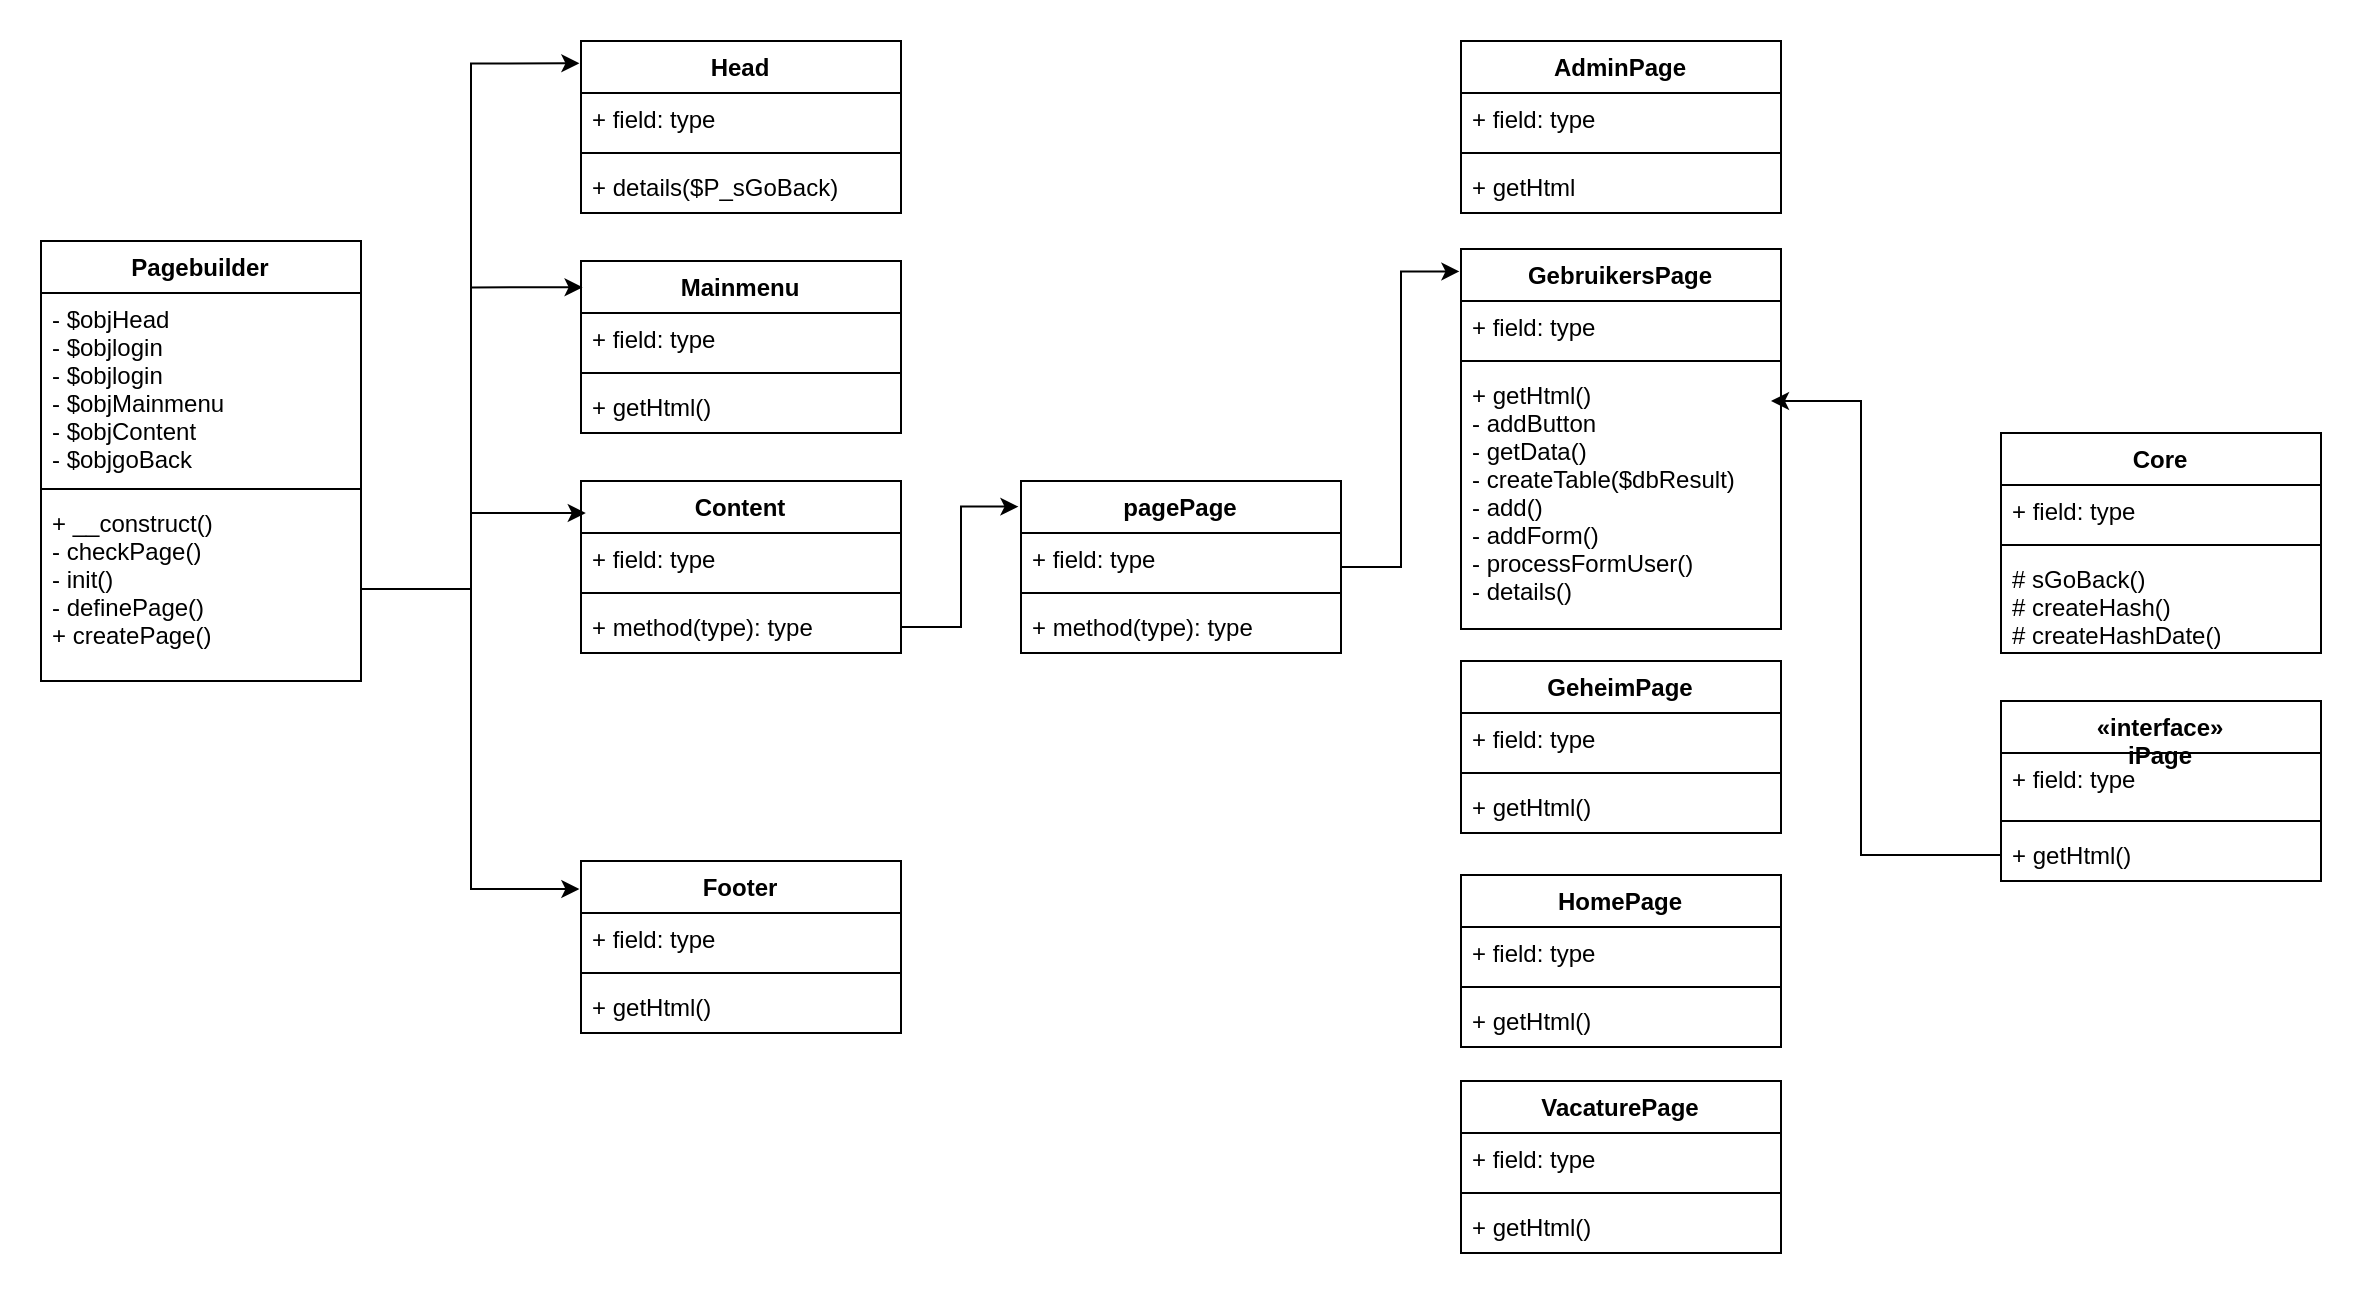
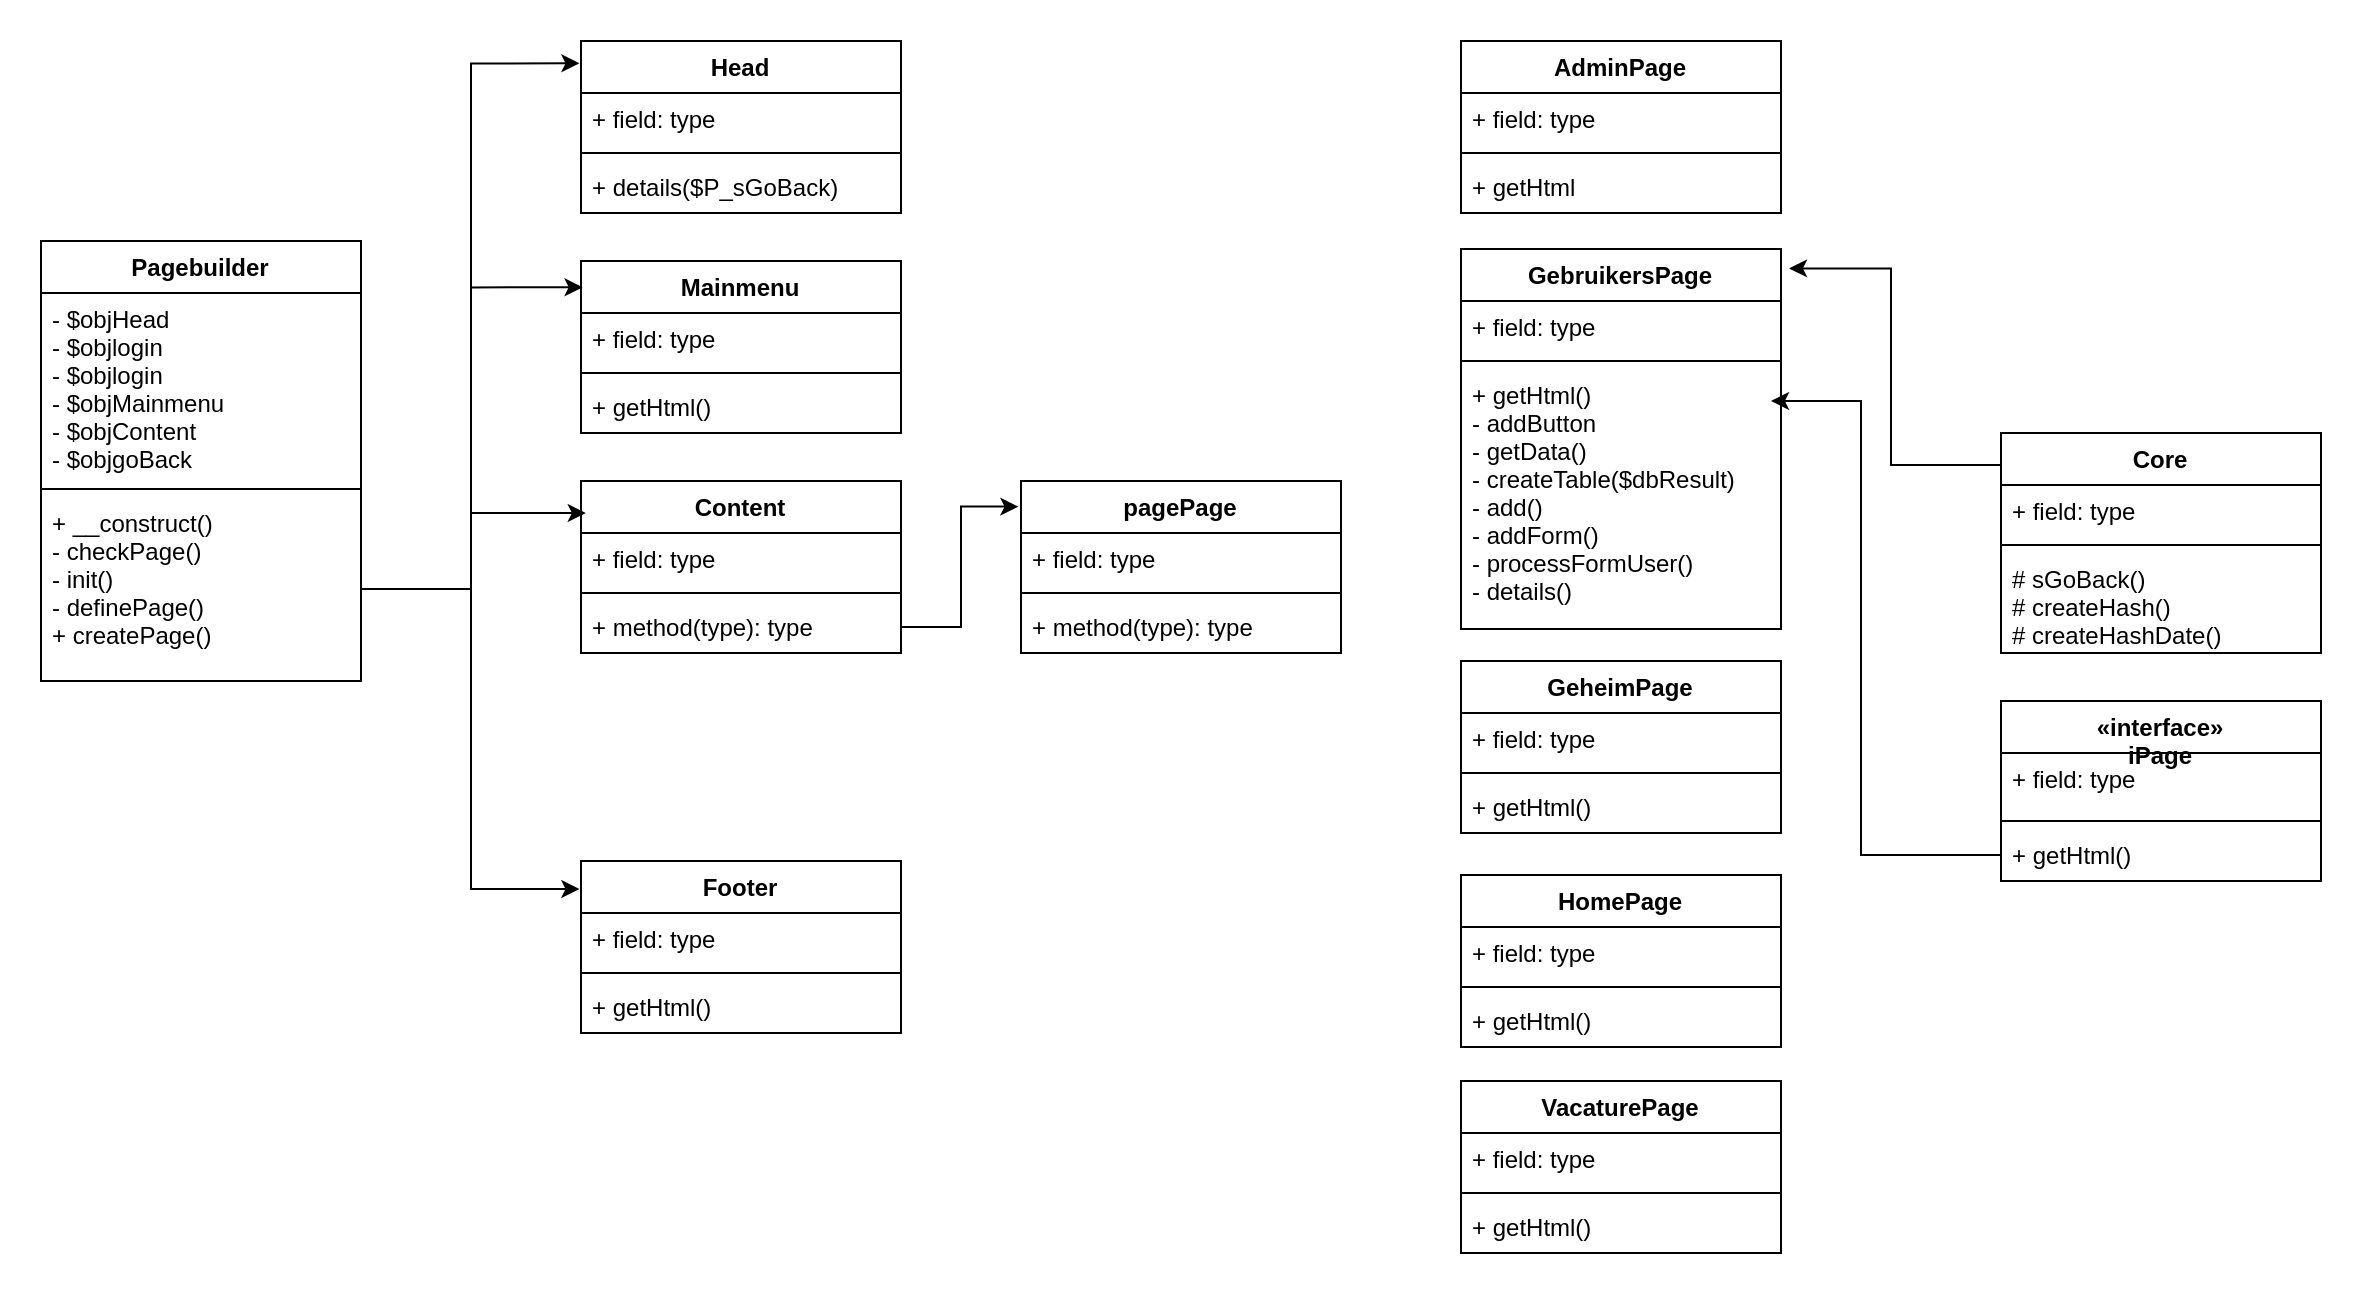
edge "Core" -> "GebruikersPage": added
edge "pagePage" -> "GebruikersPage": removed
